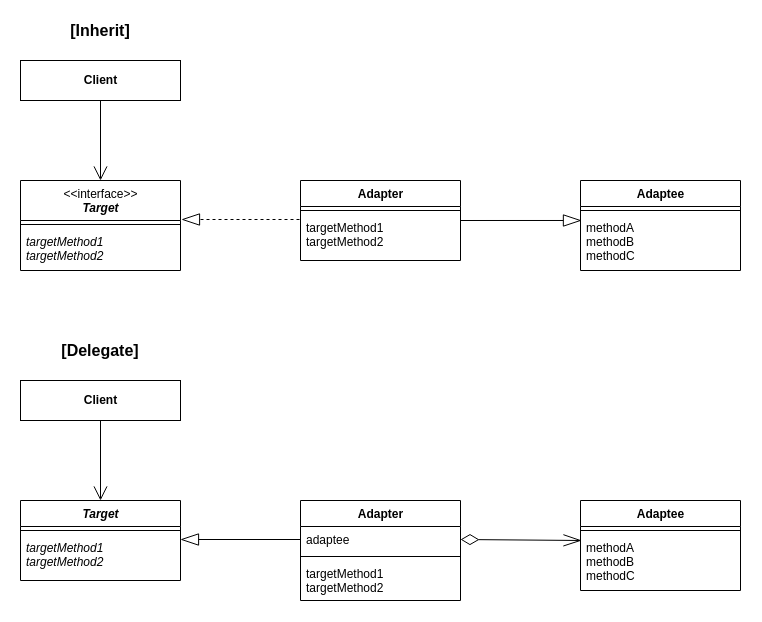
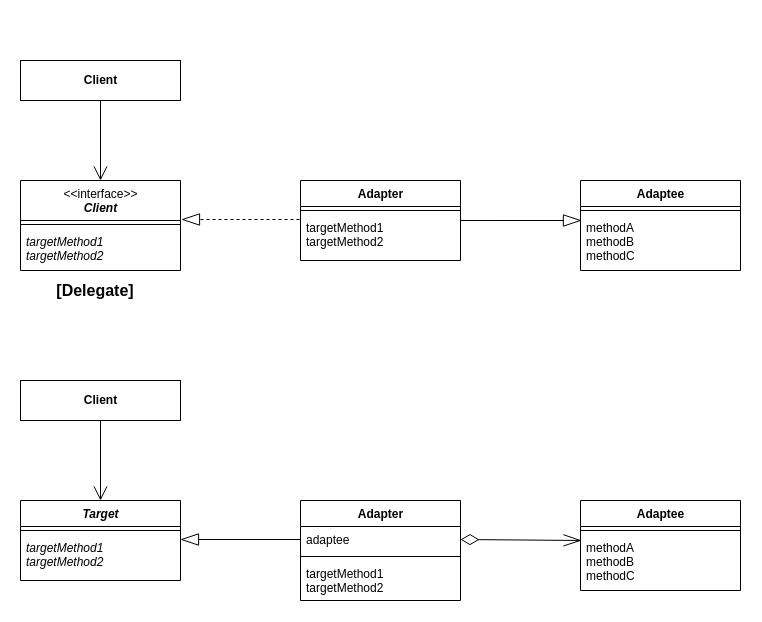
node "[Inherit]": removed
node "<<interface>> Target": label "<<interface>> Target" -> "<<interface>> Client"
node "[Delegate]": moved (101, 351) -> (96, 291)
